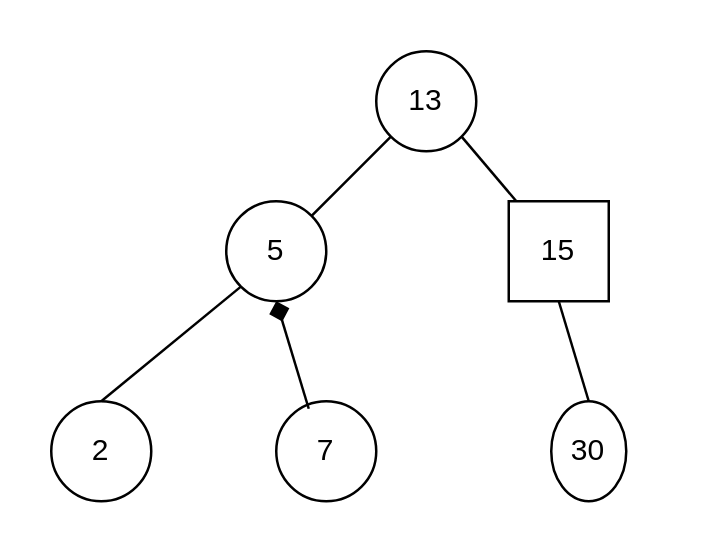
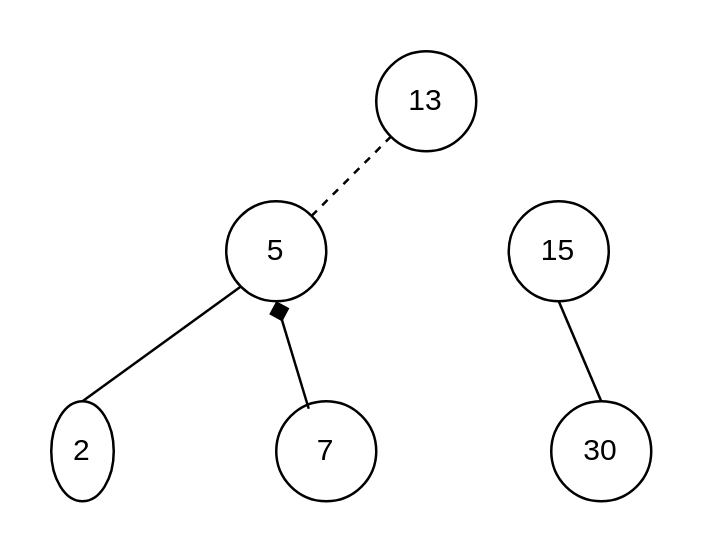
edge "13" -- "15": removed
edge "13" -- "5": style solid -> dashed
node "15": shape rectangle -> ellipse
node "2": size 100x100 -> 63x100
node "30": size 75x100 -> 100x100
